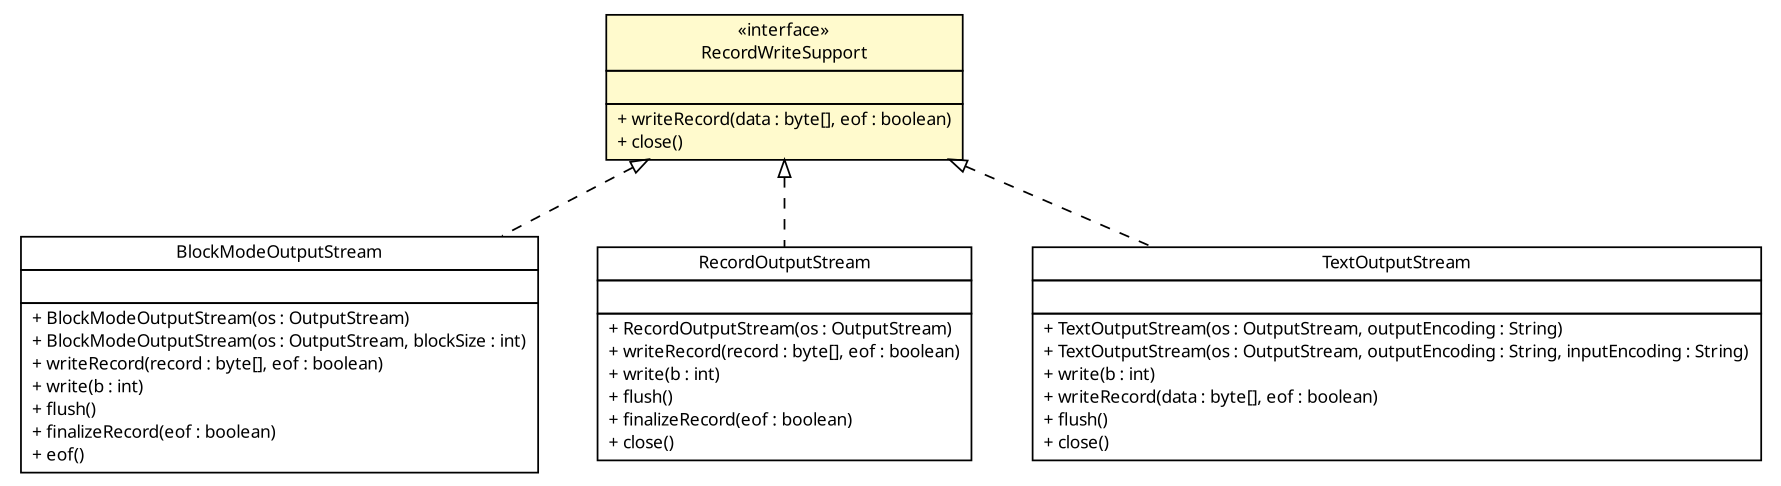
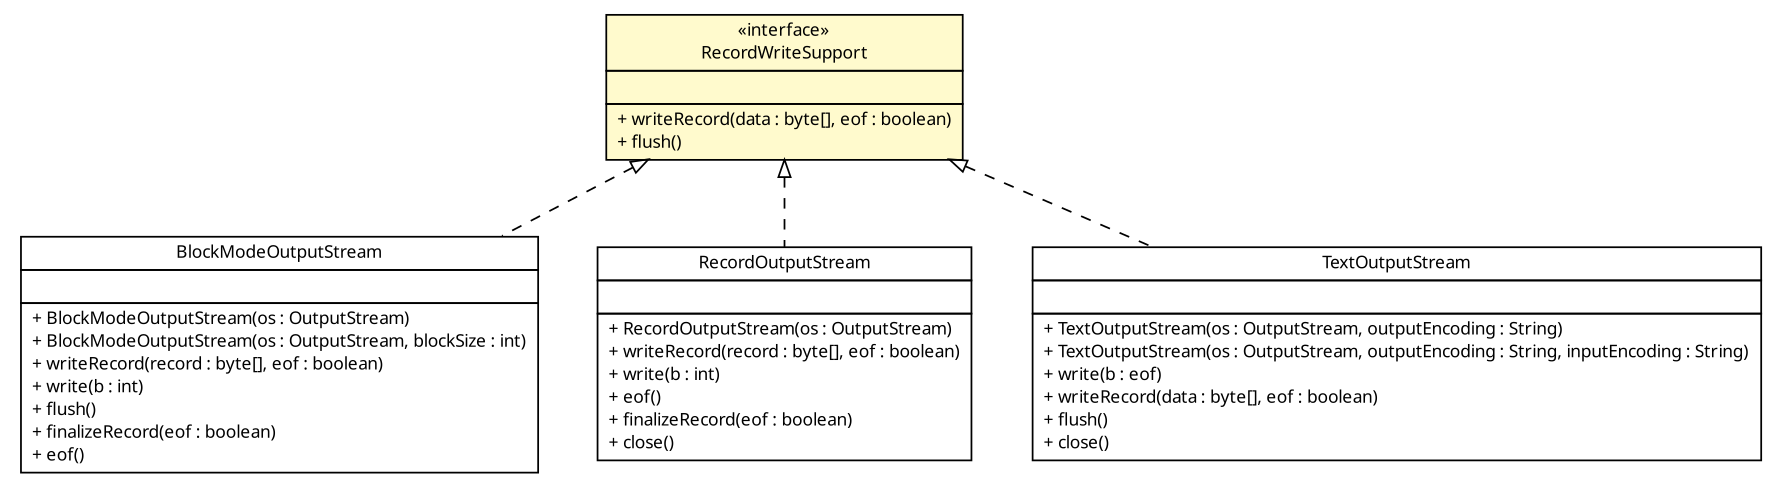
node "RecordWriteSupport": text "+ close()" -> "+ flush()"
node "TextOutputStream": text "+ write(b : int)" -> "+ write(b : eof)"
node "RecordOutputStream": text "+ flush()" -> "+ eof()"
